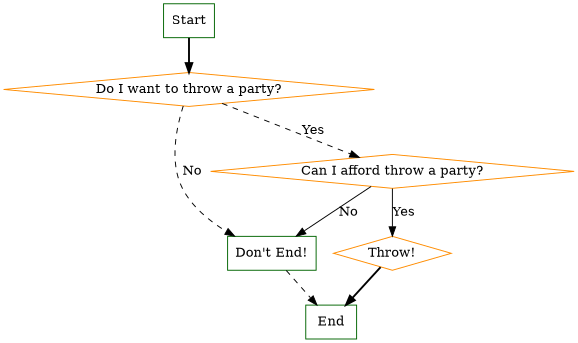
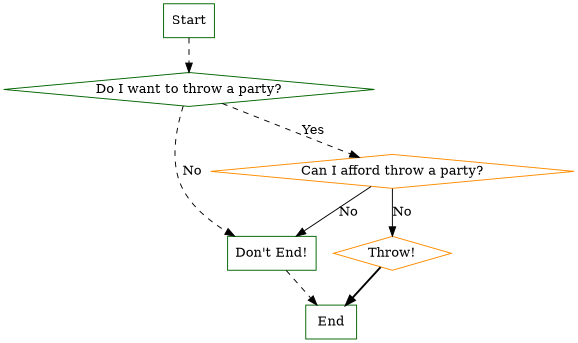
edge "Start" -> "Do I want to throw a party?": style bold -> dashed
node "Do I want to throw a party?": color darkorange -> darkgreen
edge "Can I afford throw a party?" -> "Throw!": label "Yes" -> "No"
